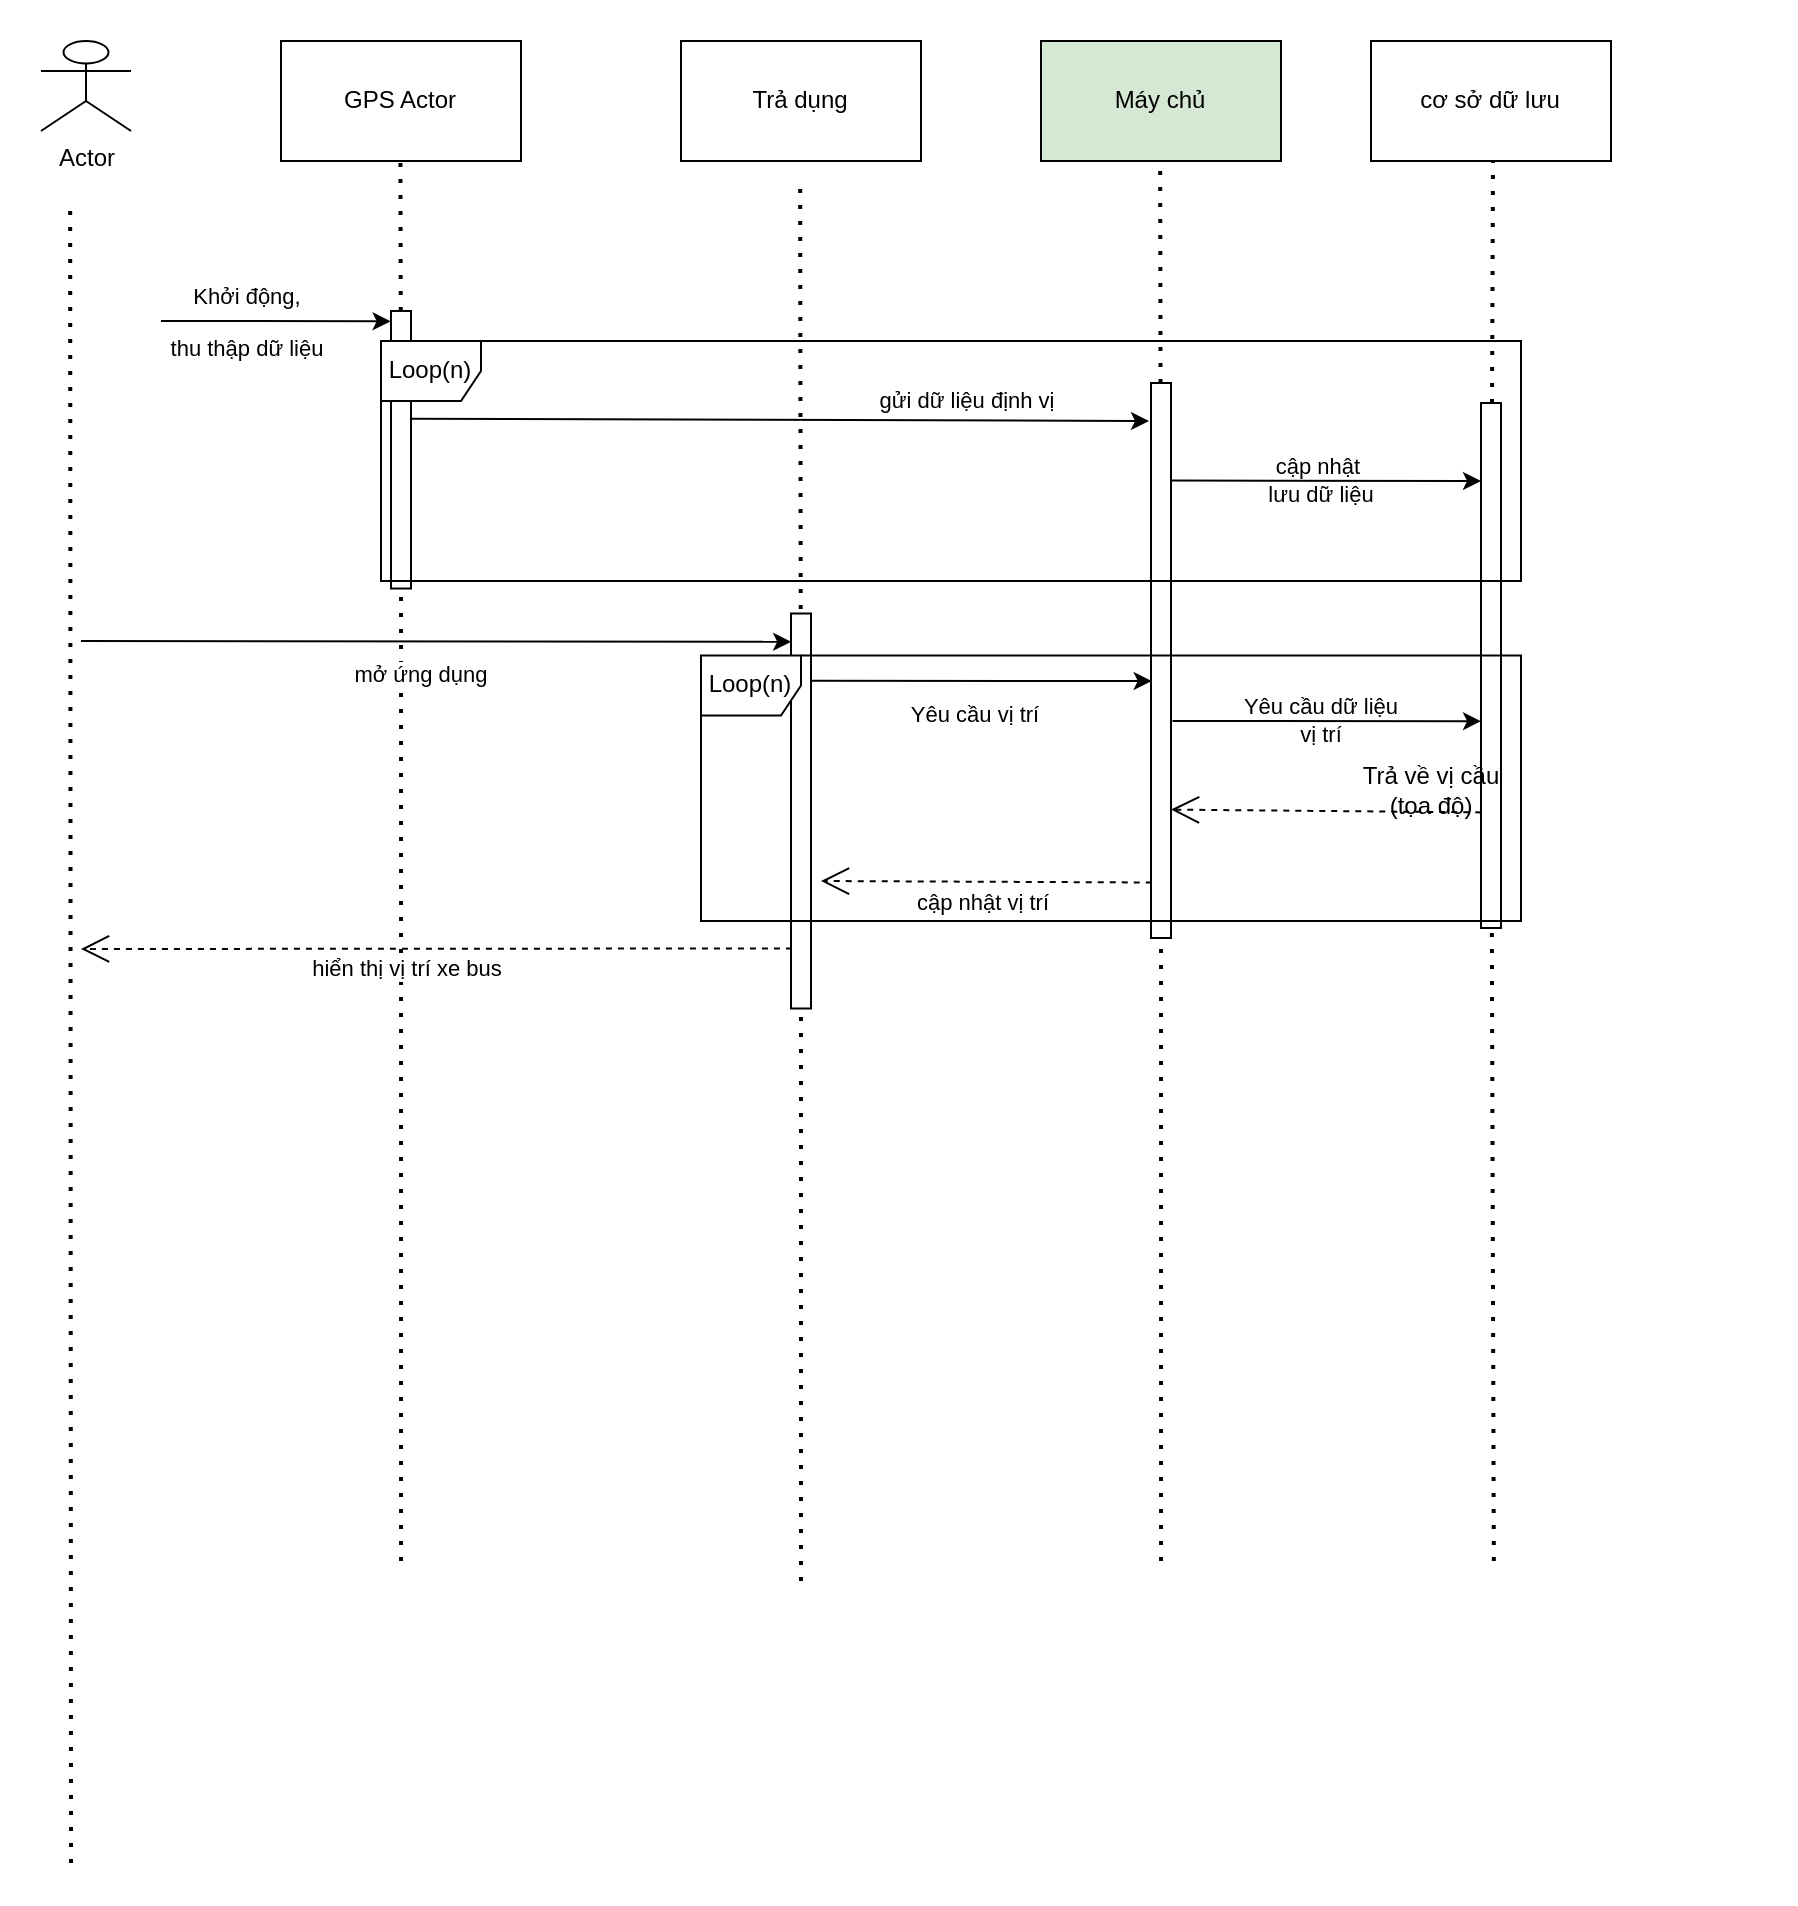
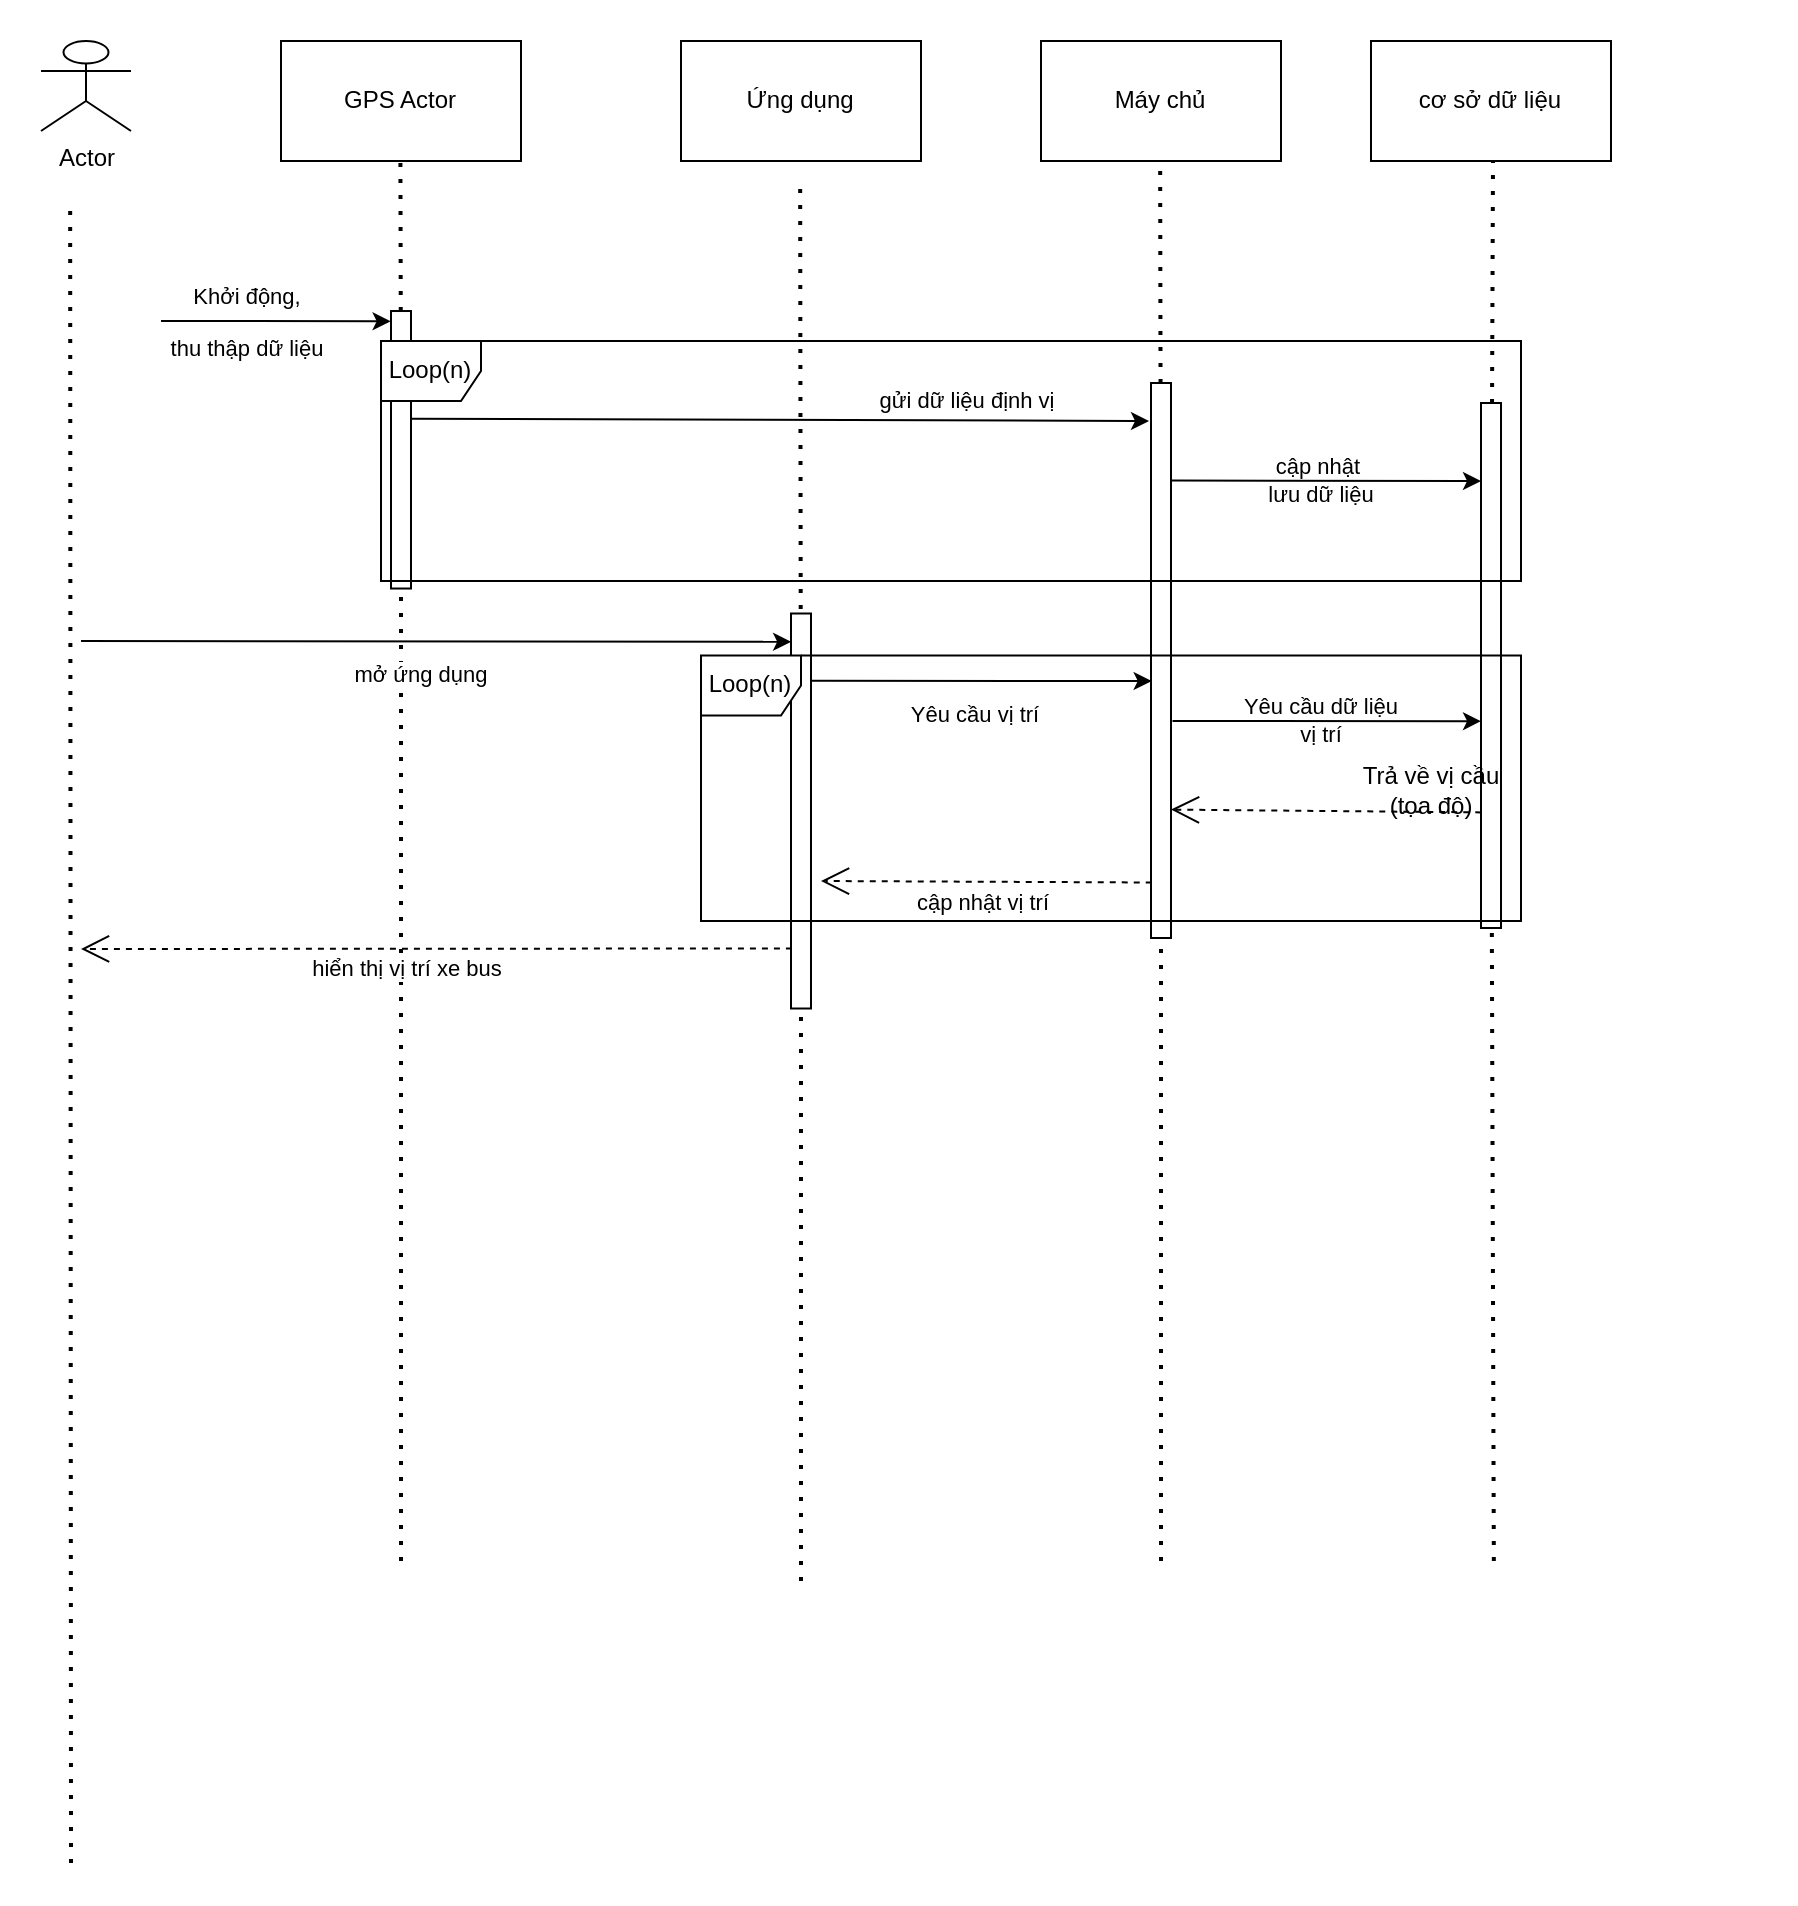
node "Trả dụng": label "Trả dụng" -> "Ứng dụng"
node "Máy chủ": fillcolor #d5e8d4 -> #ffffff
node "cơ sở dữ lưu": label "cơ sở dữ lưu" -> "cơ sở dữ liệu"
